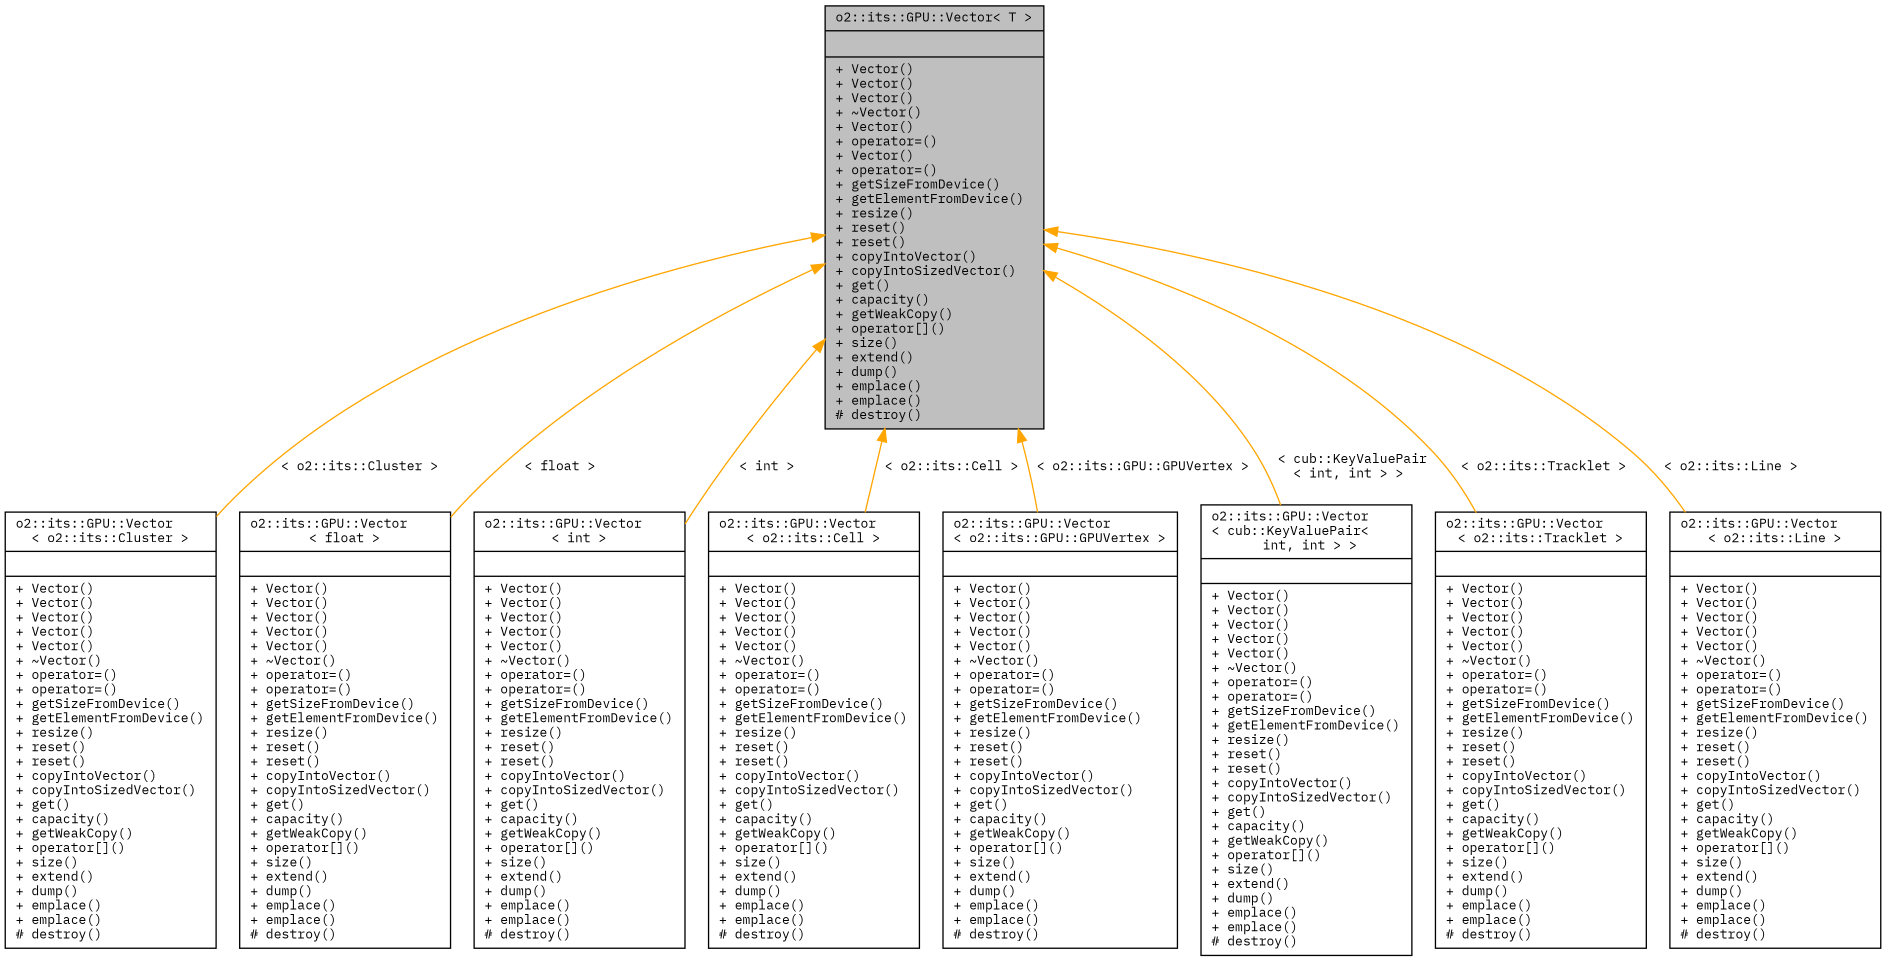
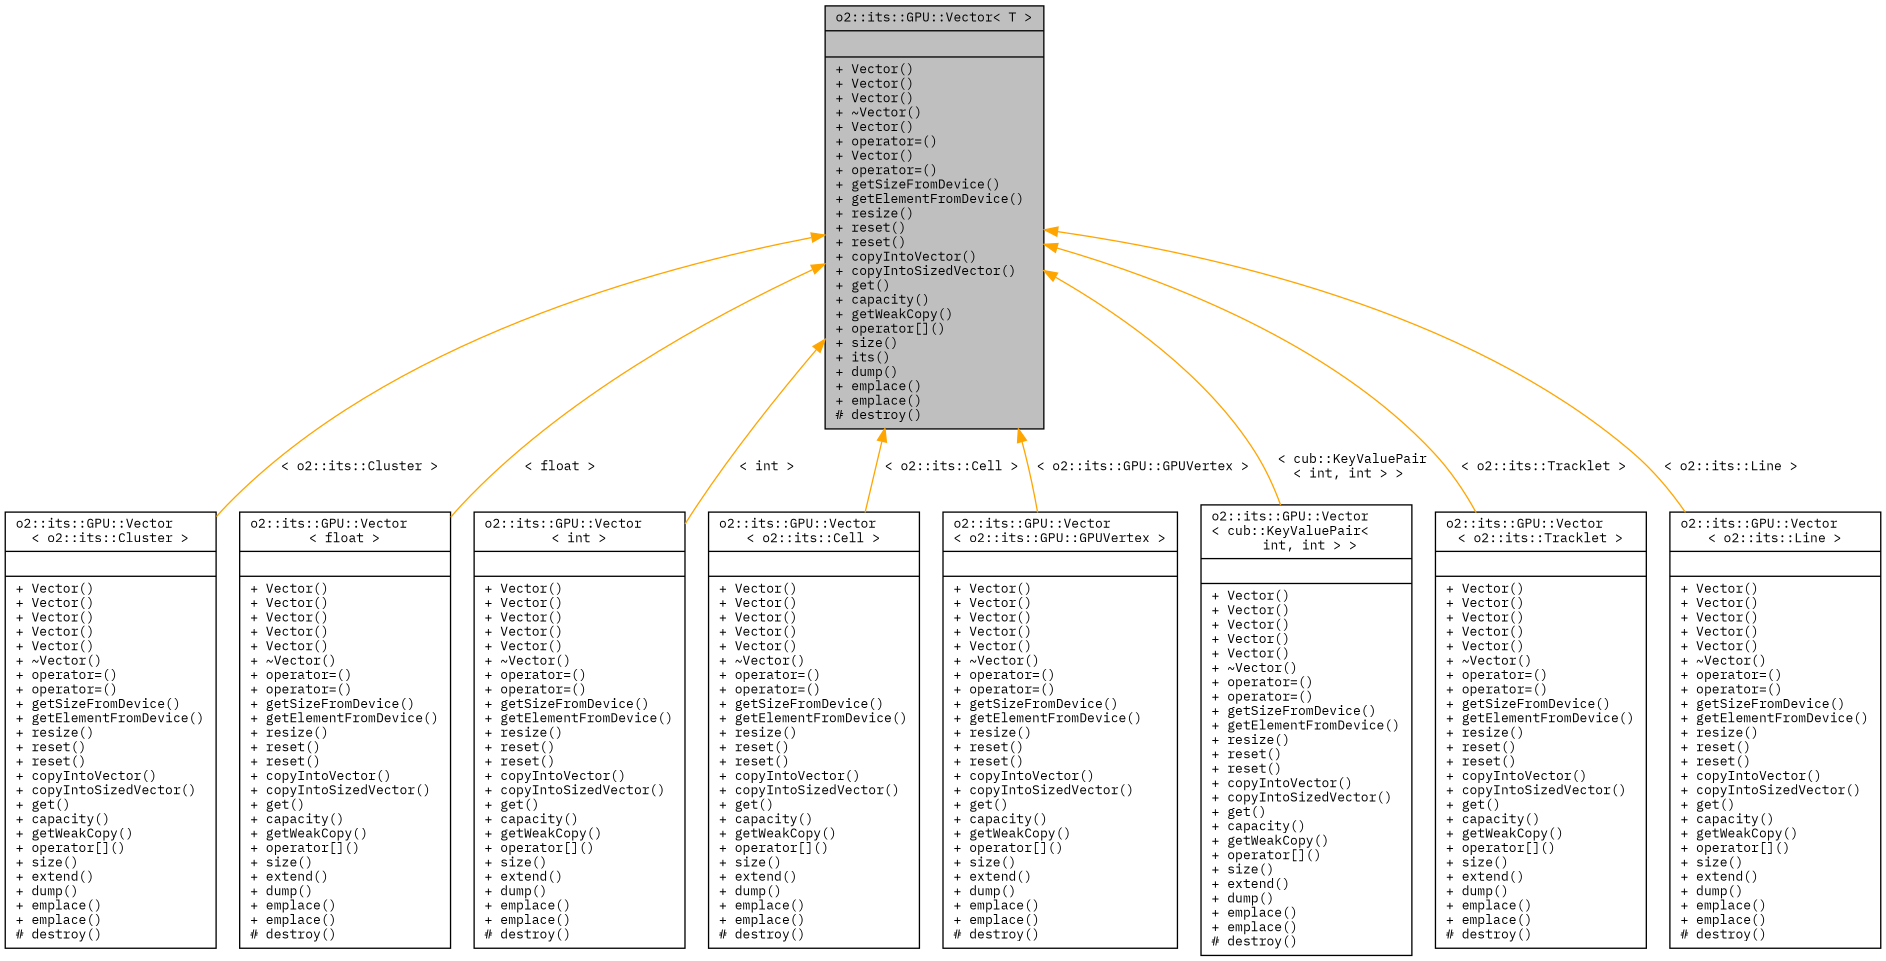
node "o2::its::GPU::Vector< T >": text "+ extend()" -> "+ its()"
